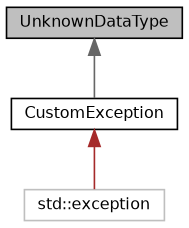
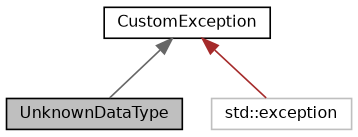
edge "CustomException" -> "UnknownDataType": reversed
